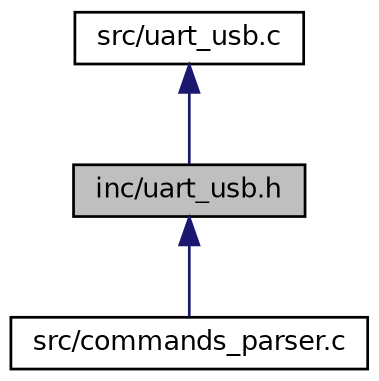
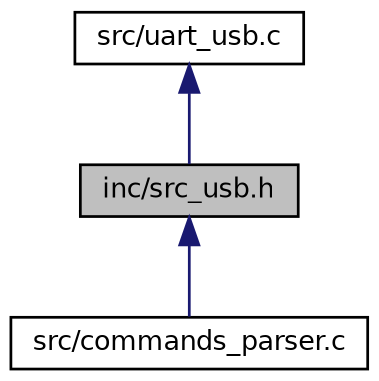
node "inc/uart_usb.h": label "inc/uart_usb.h" -> "inc/src_usb.h"
